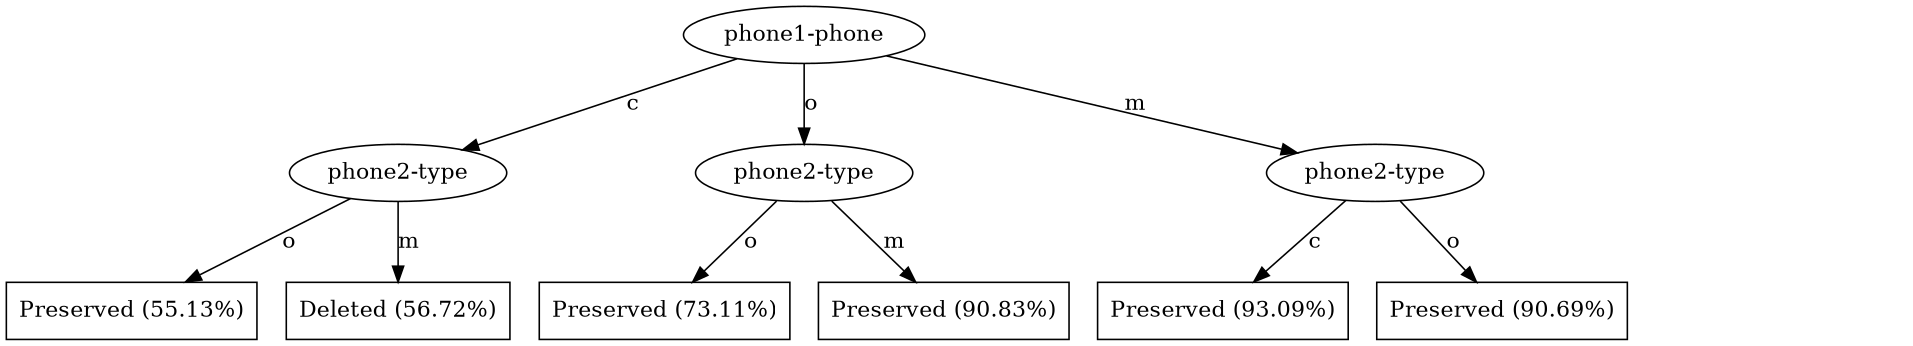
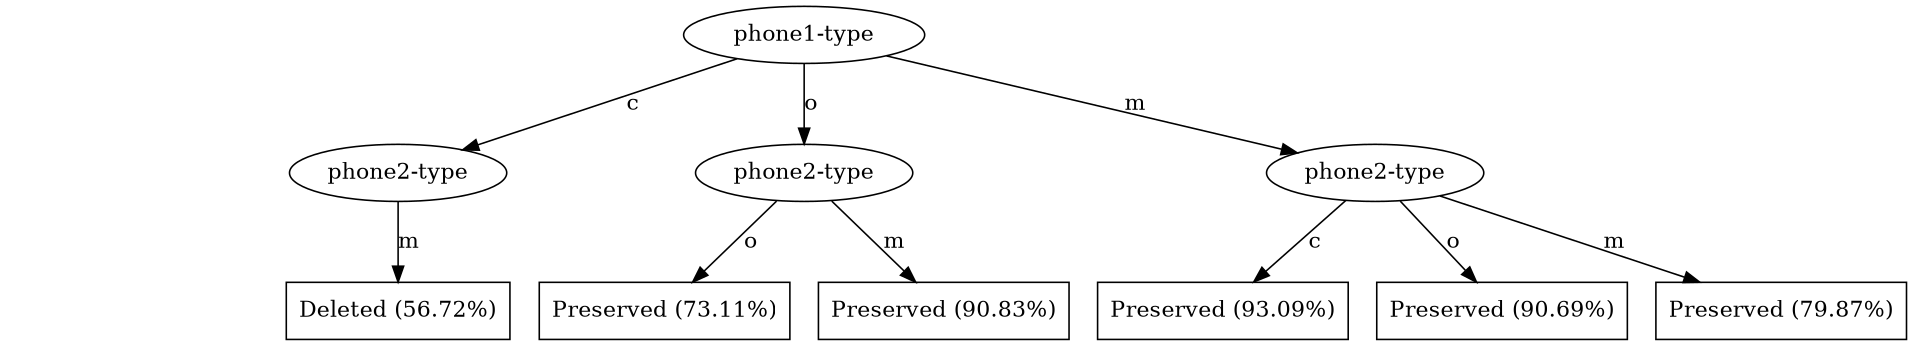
node "phone1-phone": label "phone1-phone" -> "phone1-type"
node "Preserved (55.13%)": removed
node "Preserved (79.87%)": added
